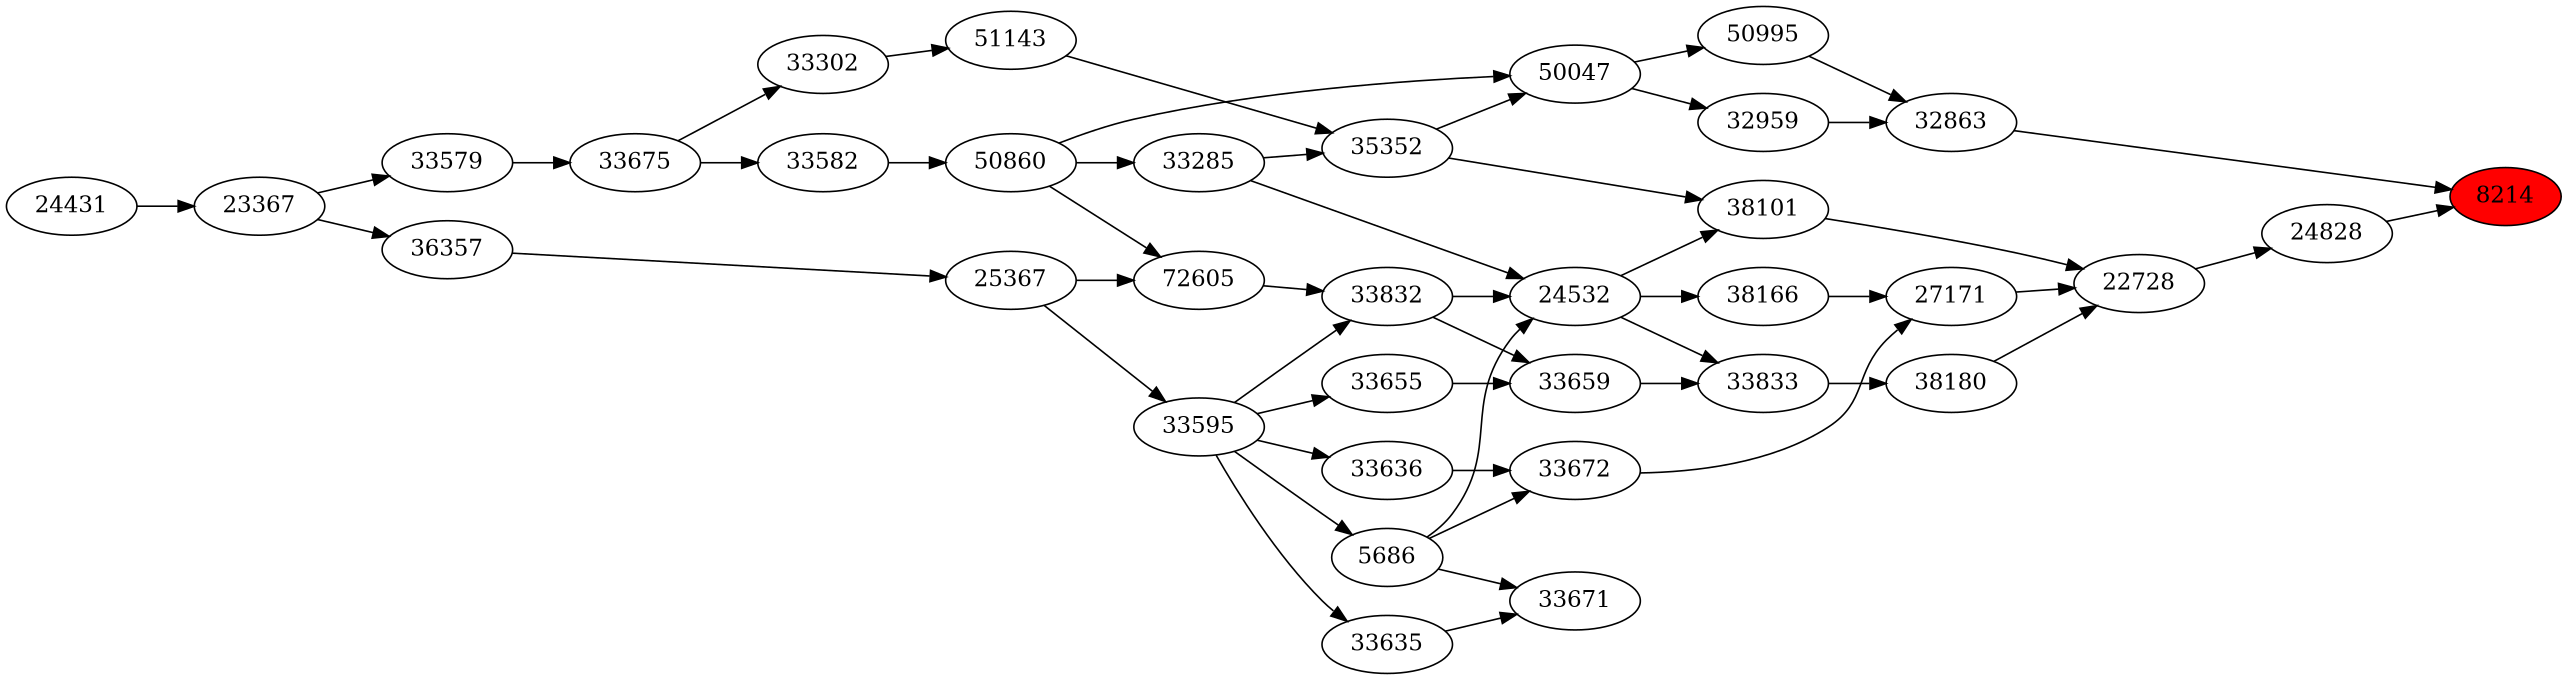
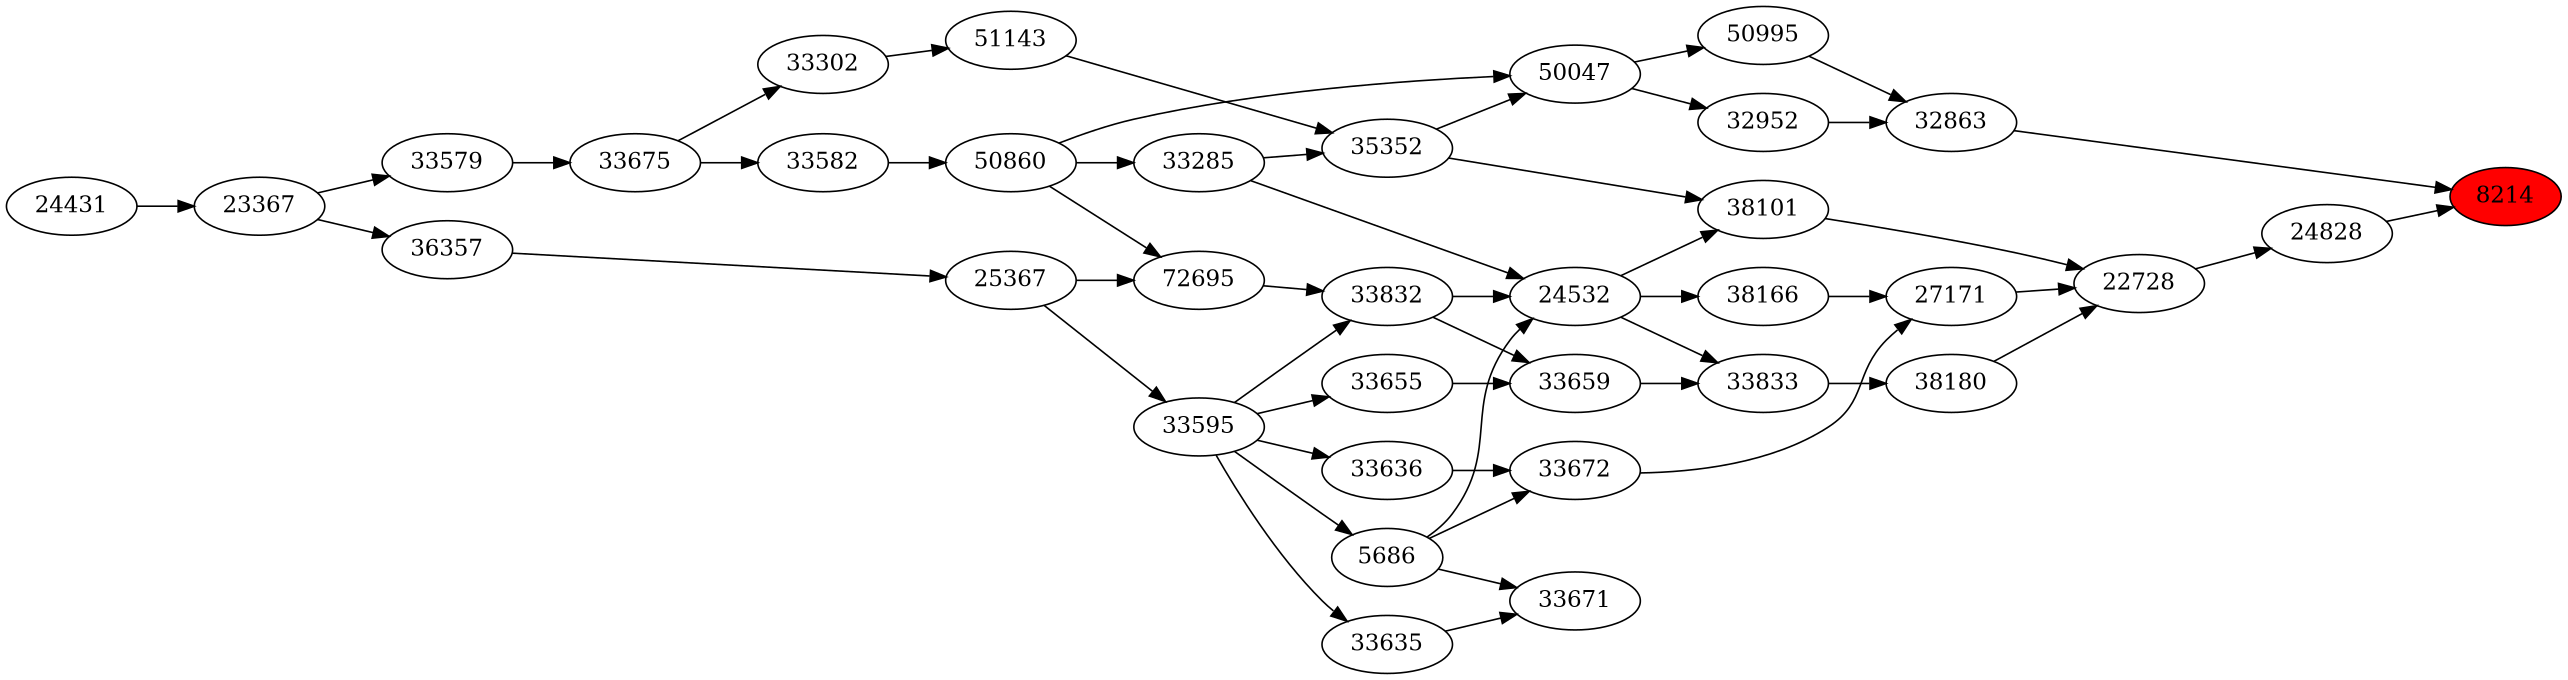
node "32959": label "32959" -> "32952"
node "72605": label "72605" -> "72695"
